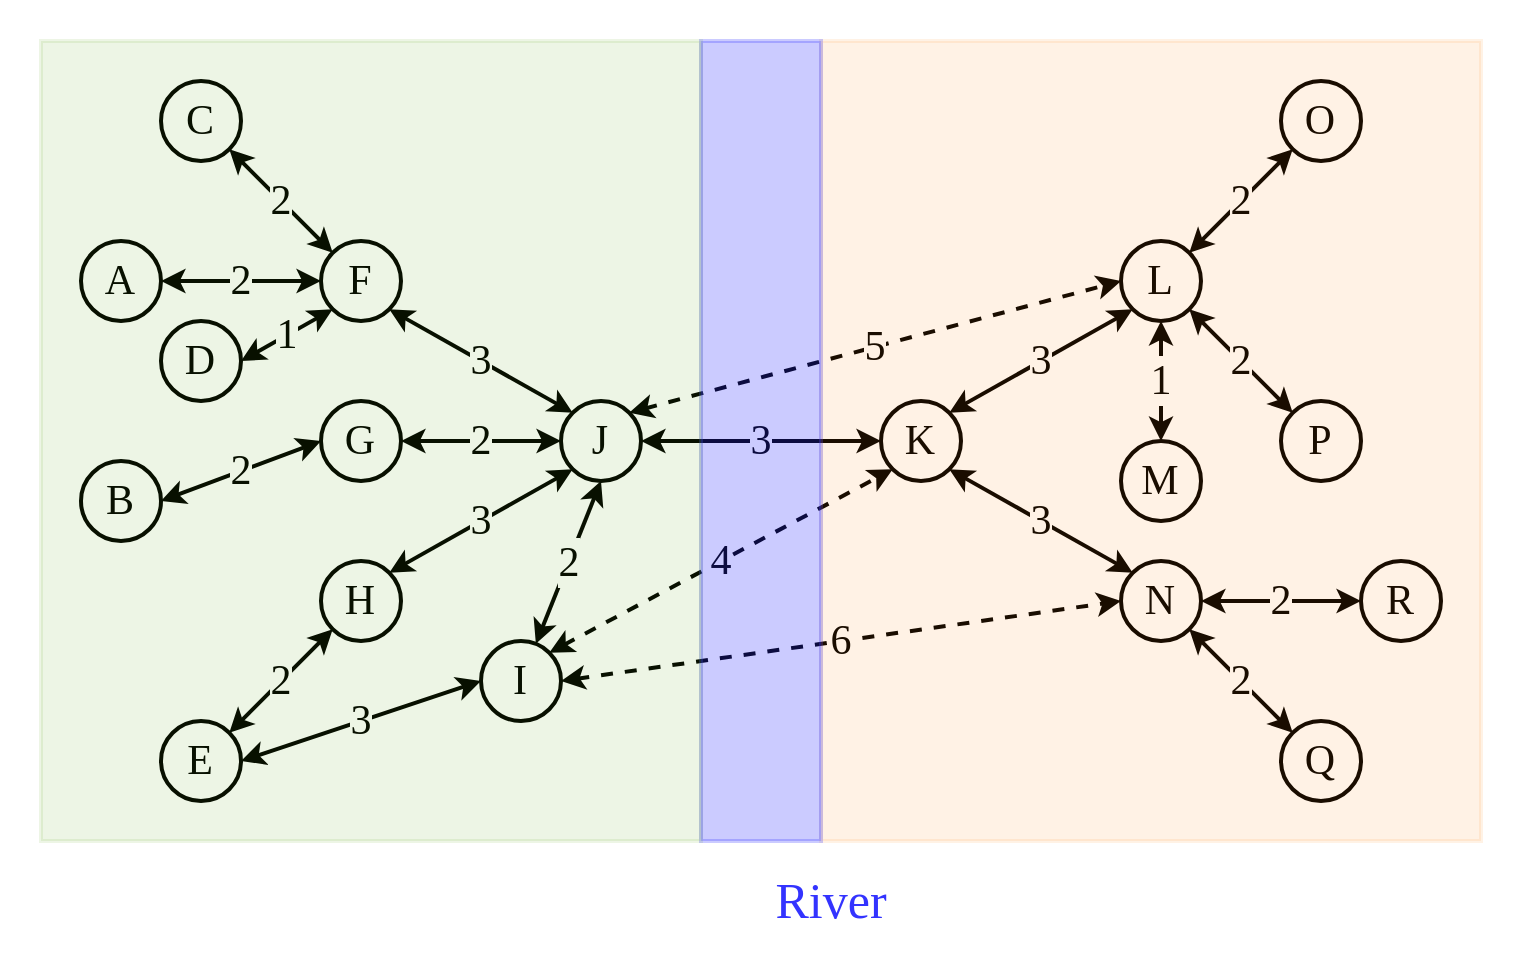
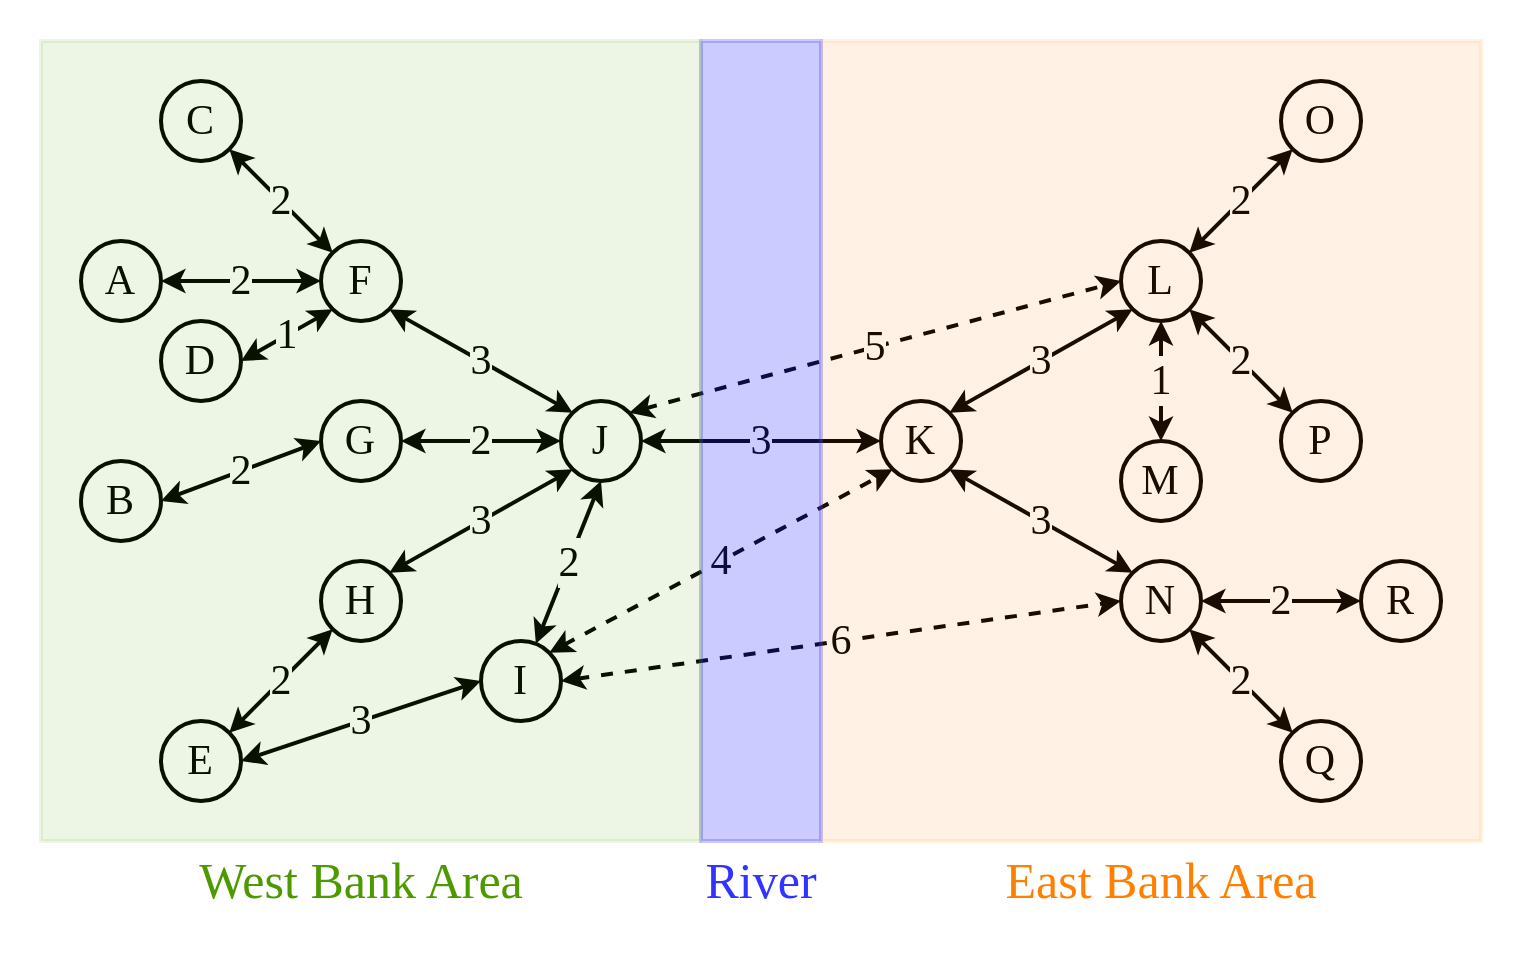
node "West Bank Area": added
node "East Bank Area": added
node "River": moved (831, 901) -> (761, 881)
